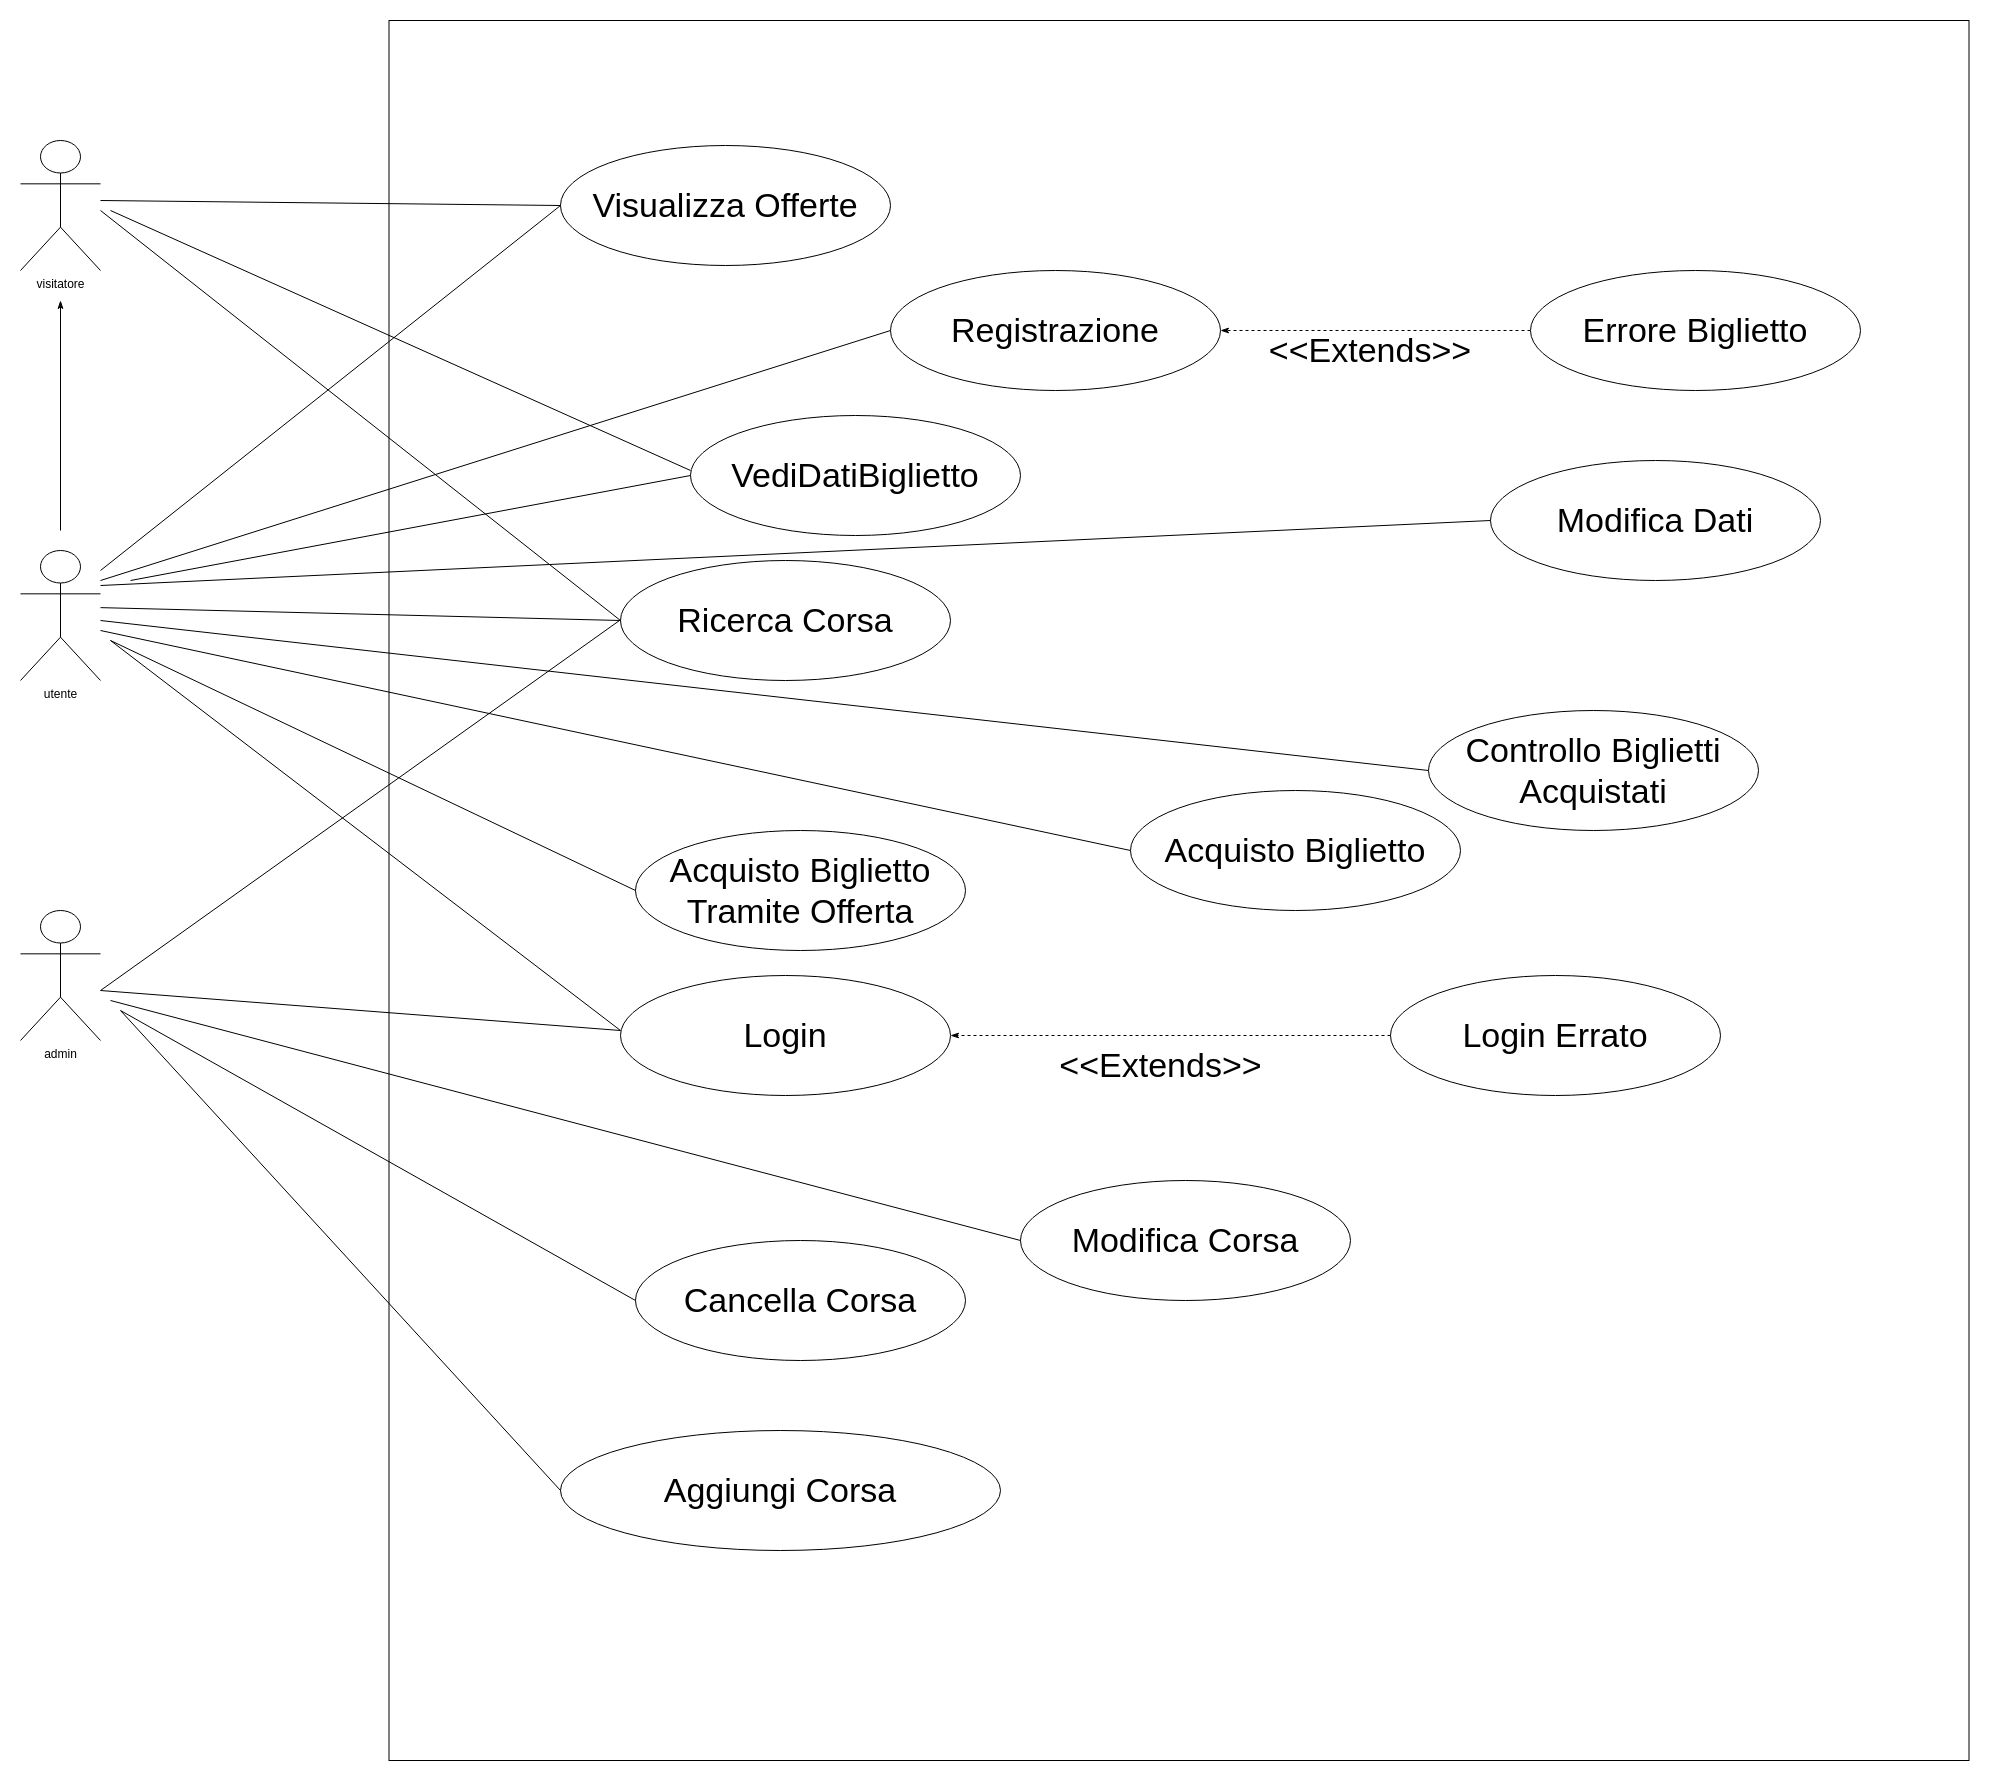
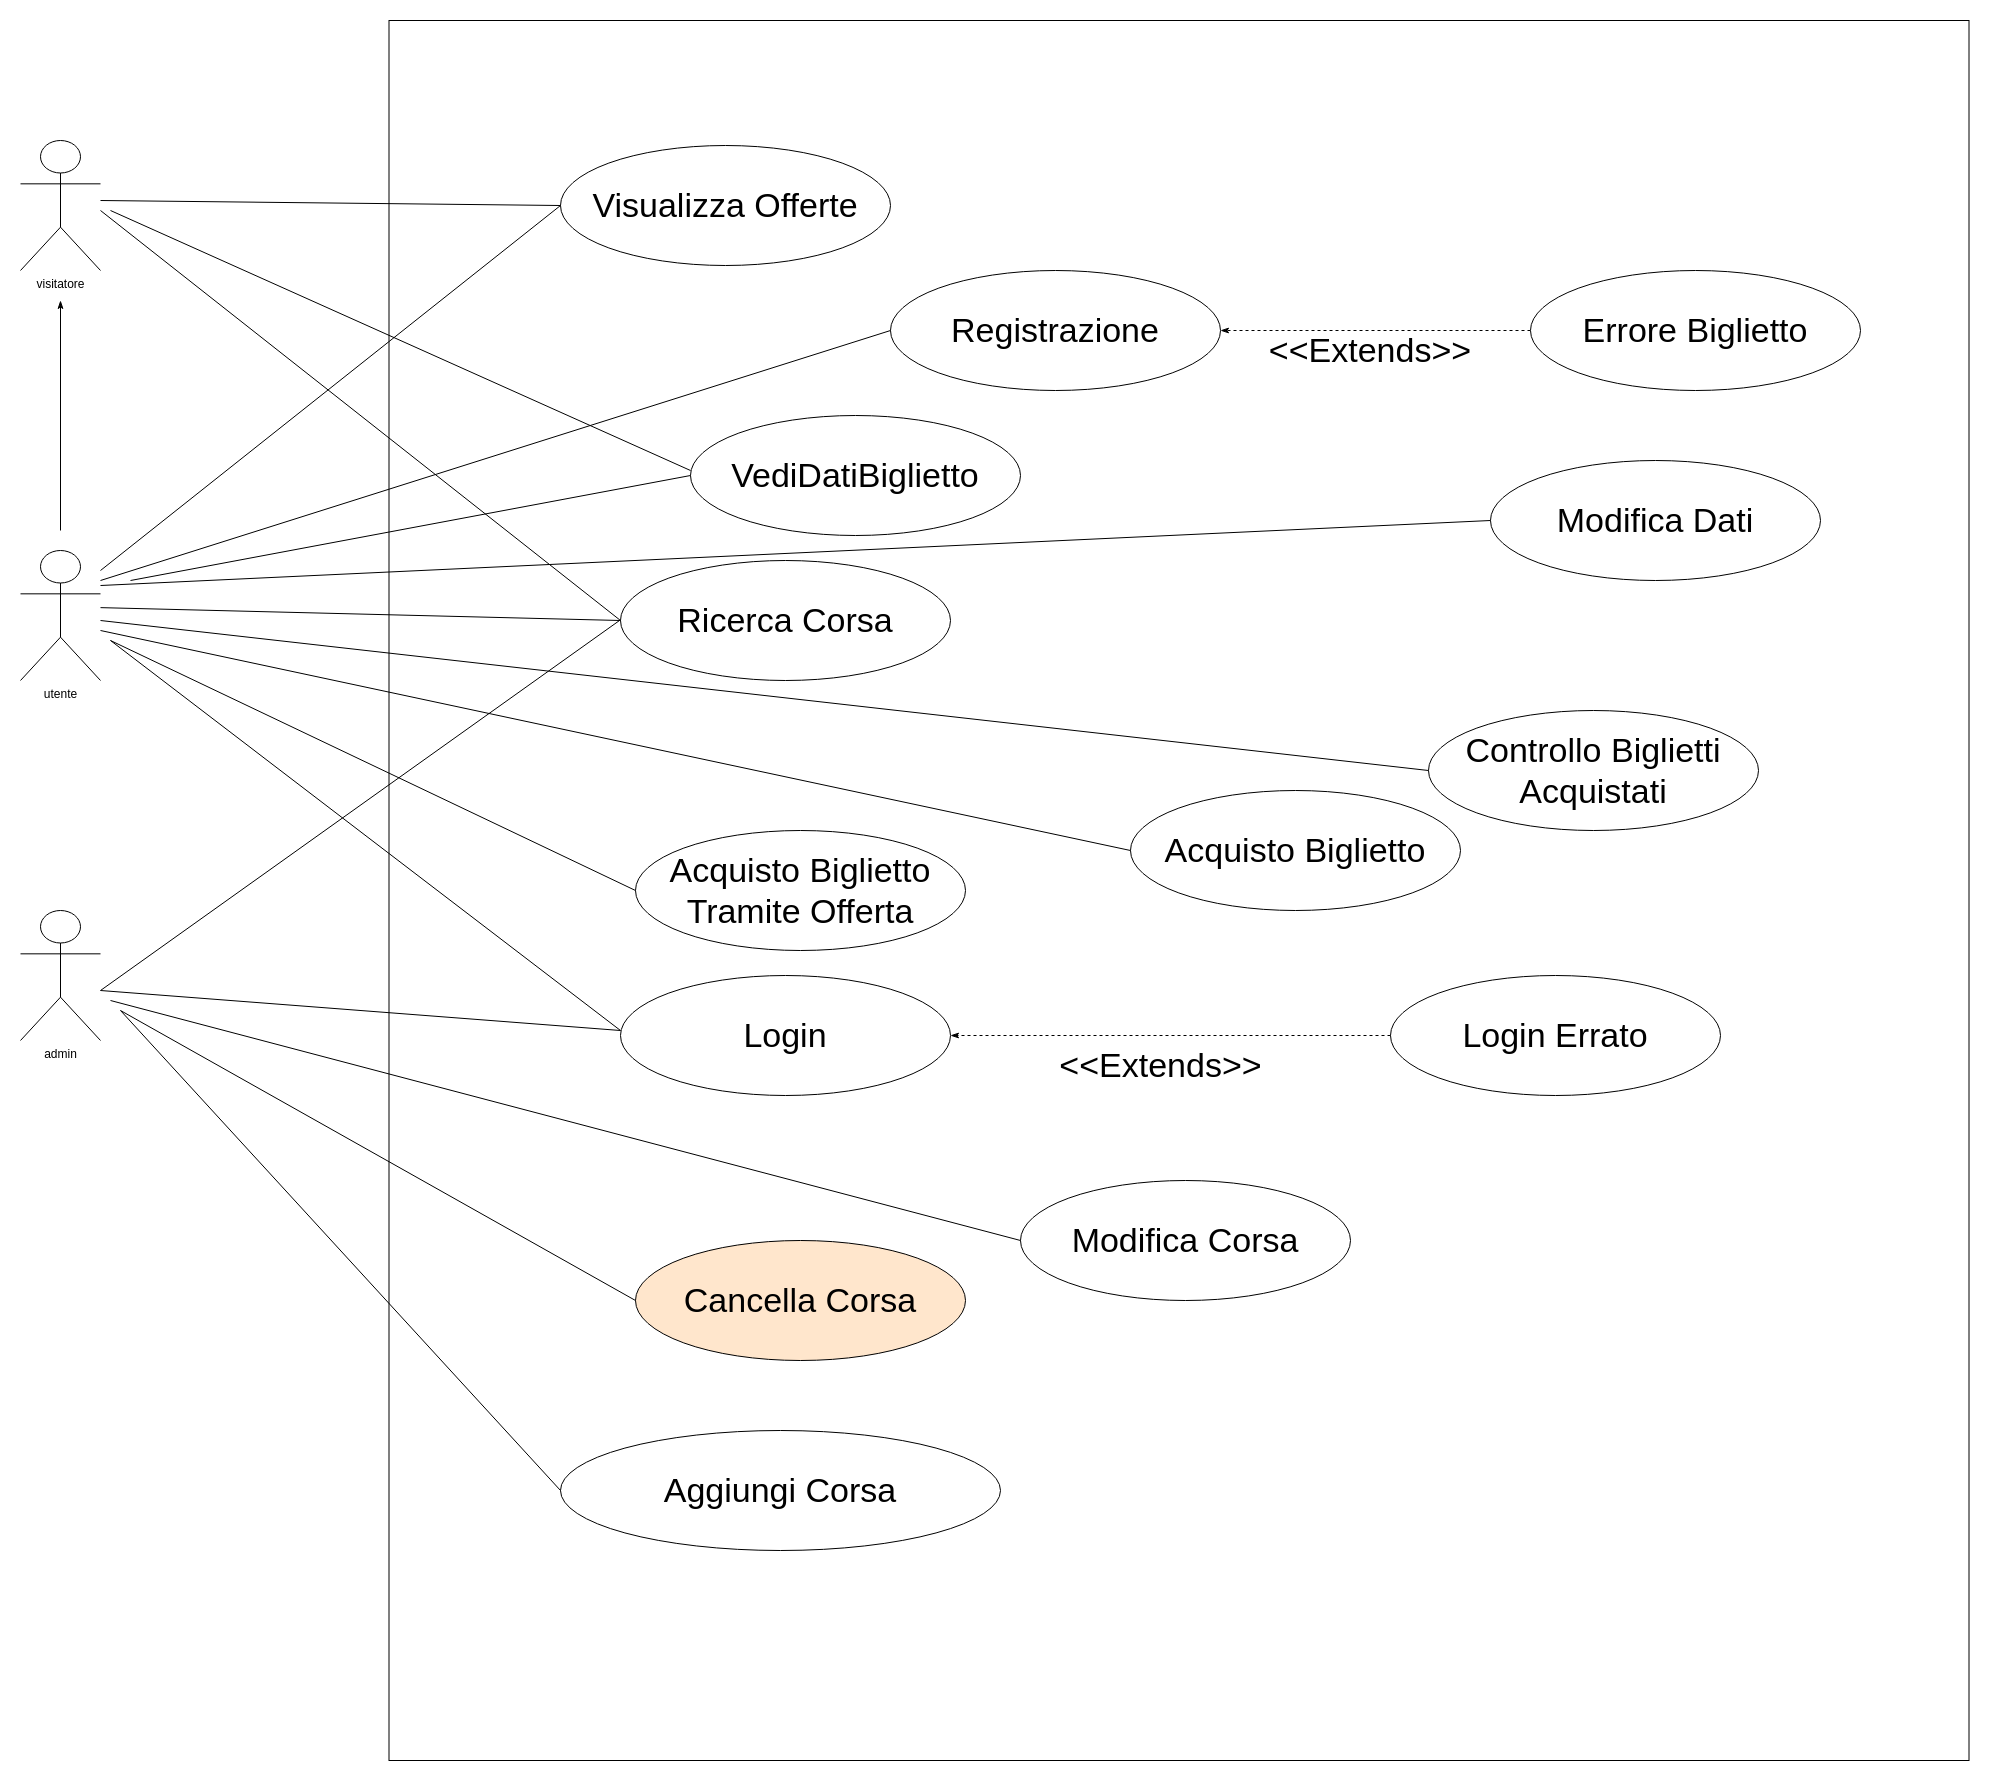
node "Cancella Corsa": fillcolor #ffffff -> #ffe6cc
